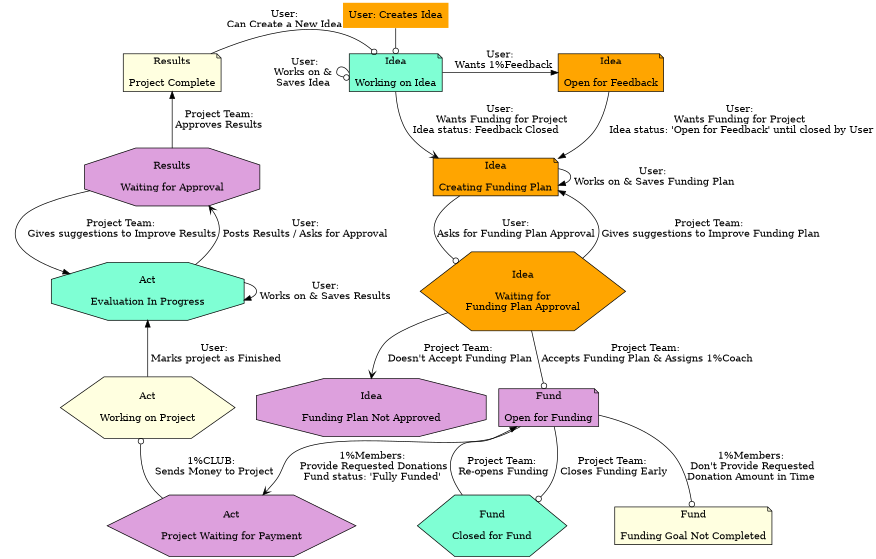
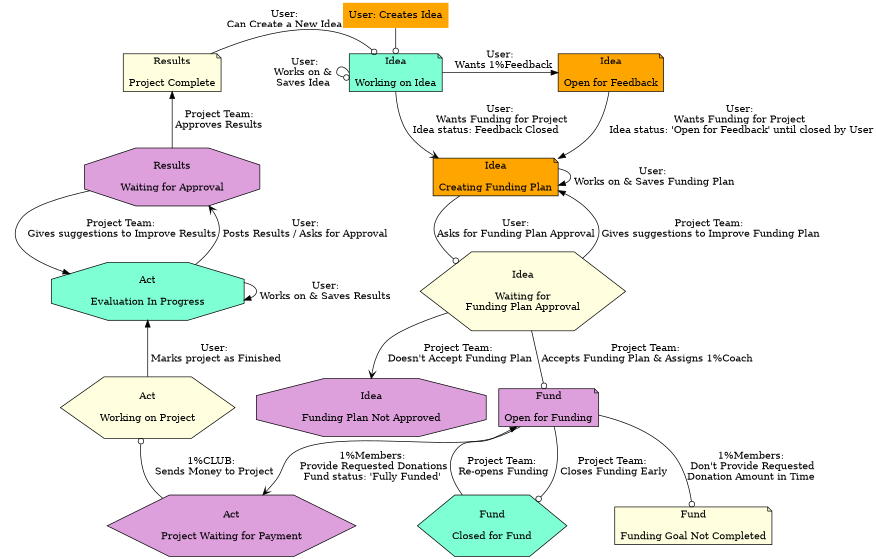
node "Idea Waiting for Funding Plan Approval": fillcolor orange -> lightyellow
